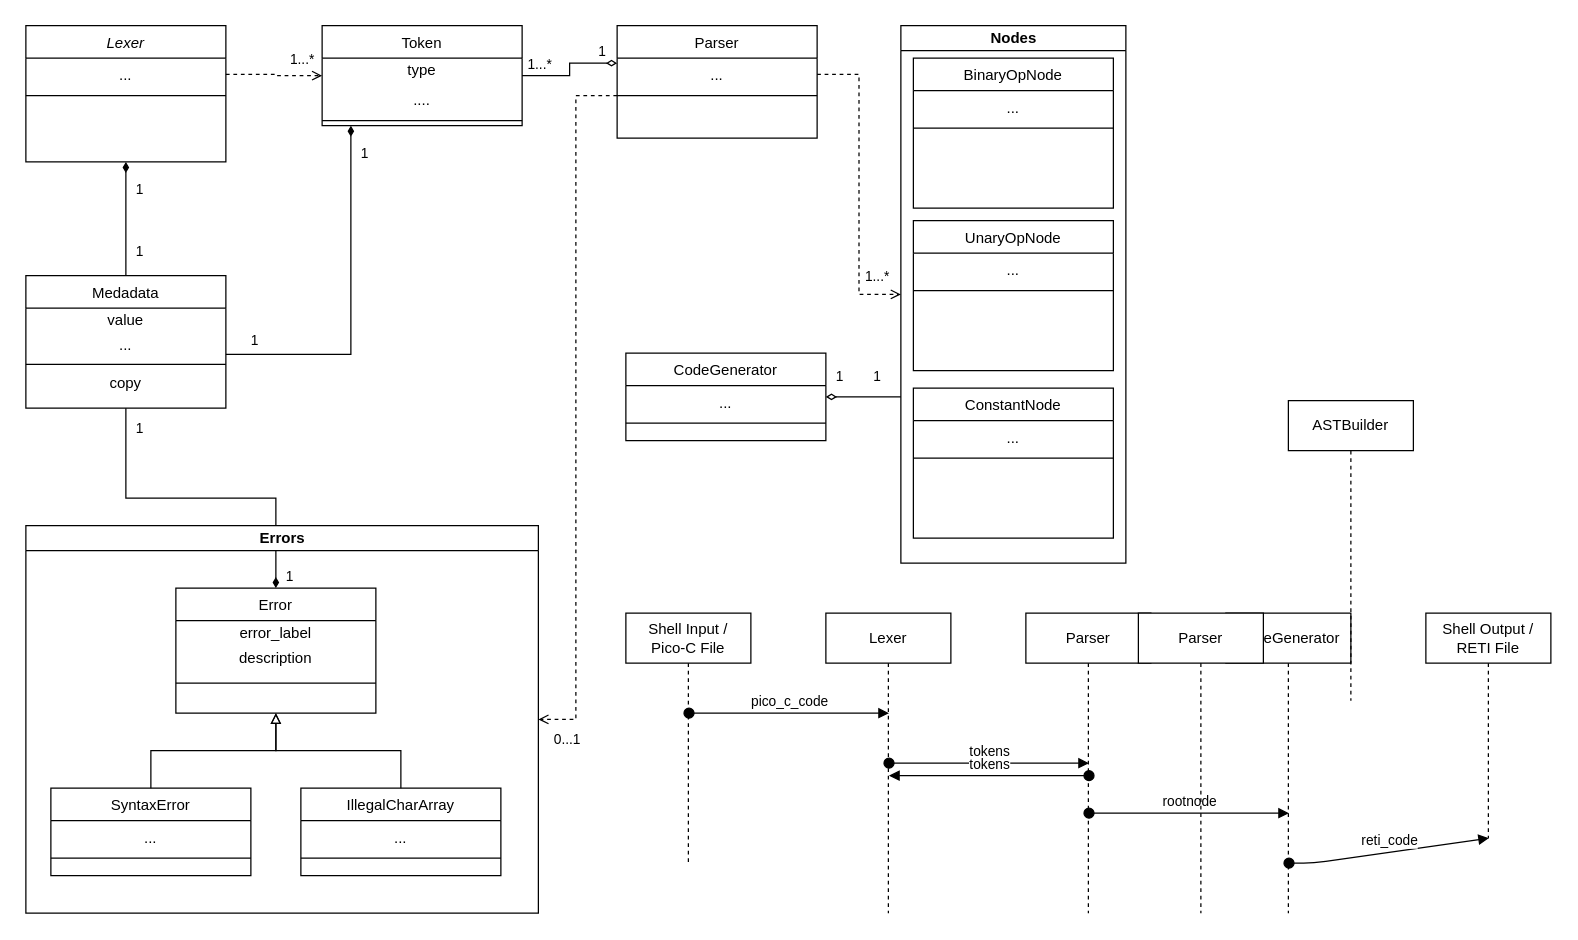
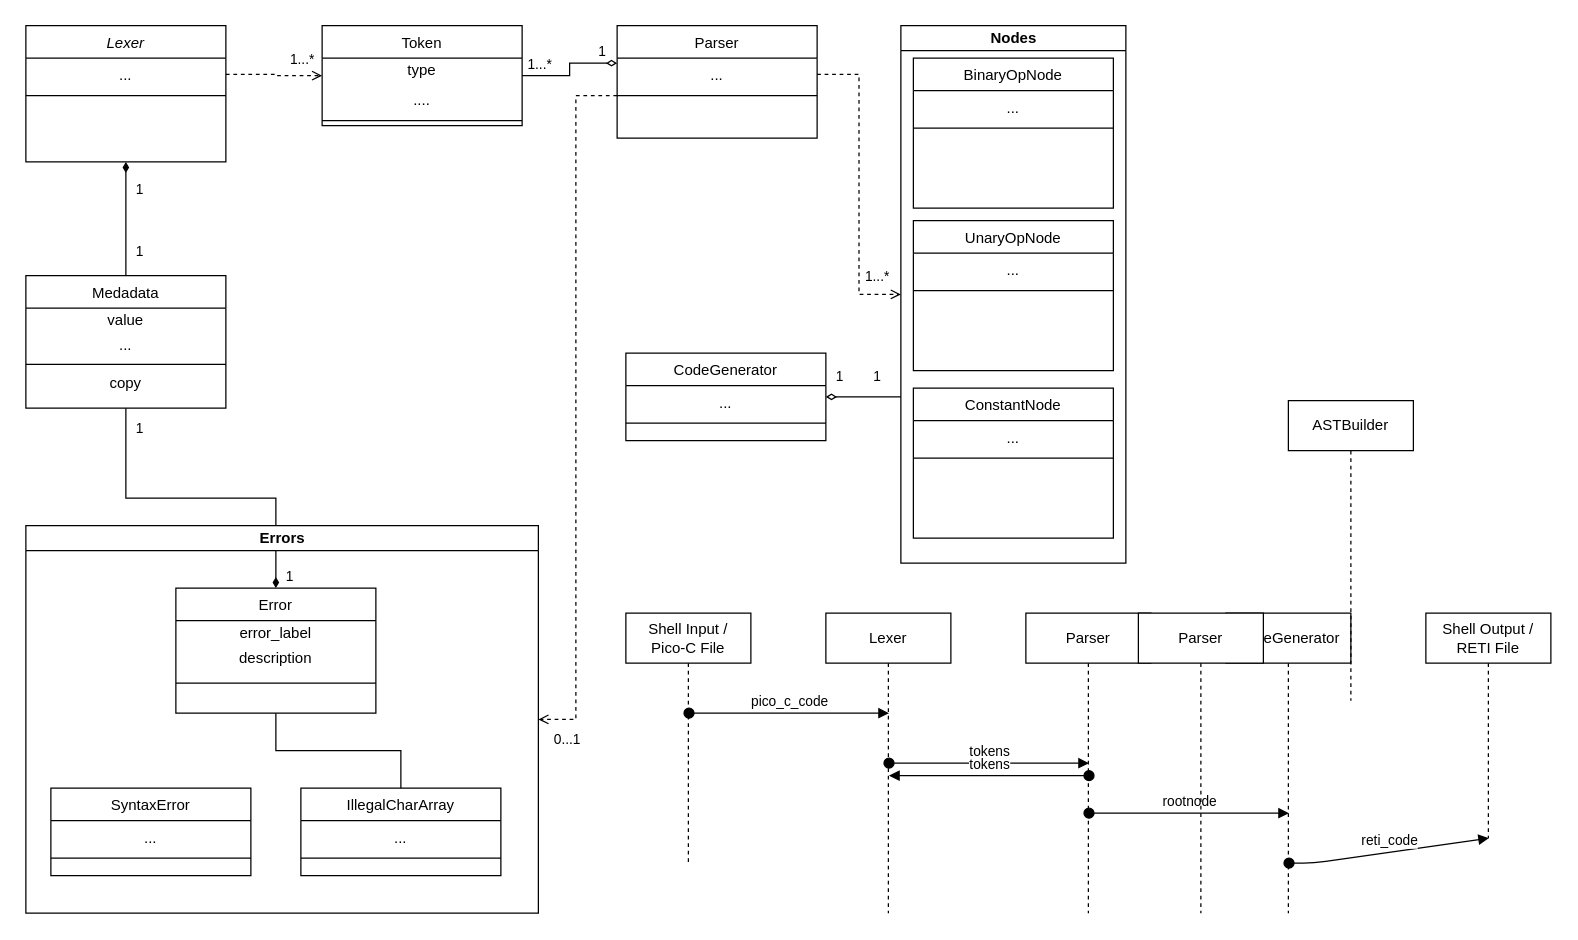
edge "Medadata" -> "Token": removed, labels "1", "1"
edge "SyntaxError" -> "Error": removed
edge "IllegalCharArray" -> "Error": arrowhead block -> none
